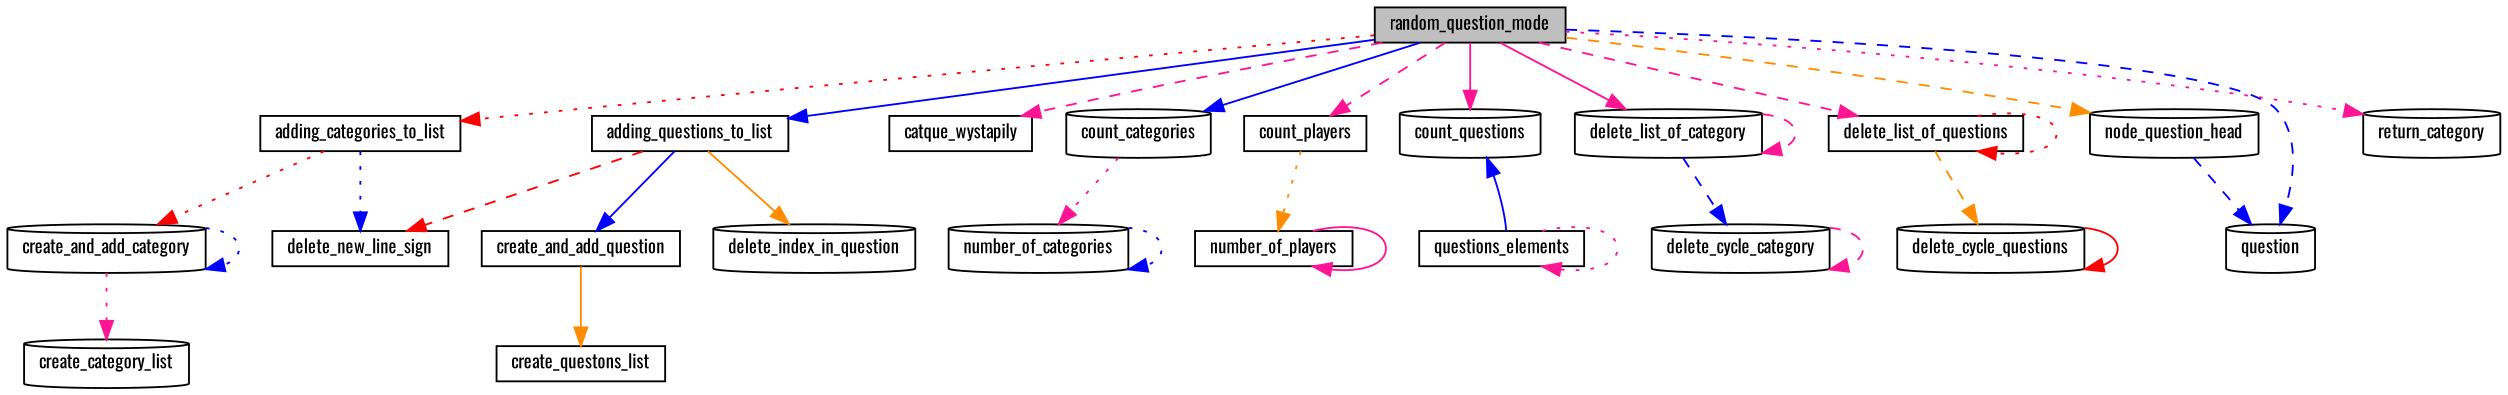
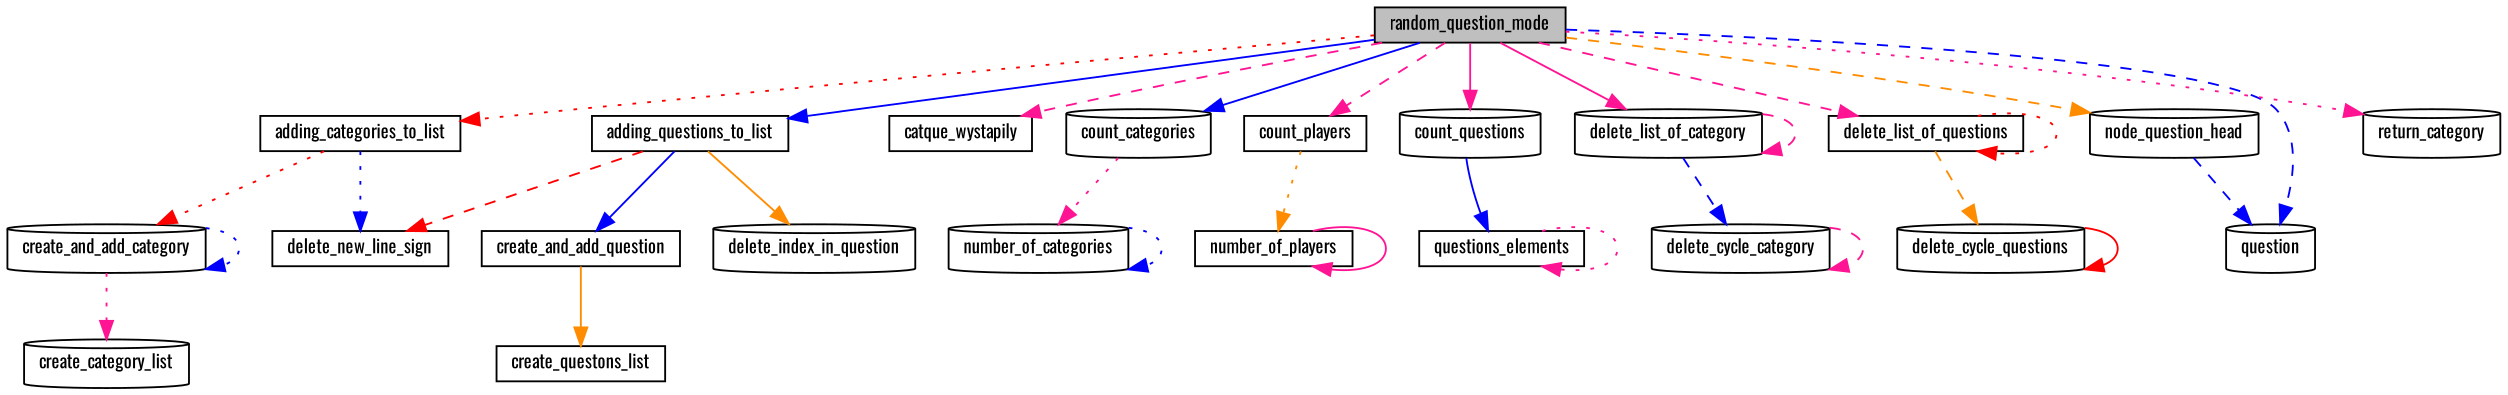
edge "questions_elements" -> "count_questions": reversed
